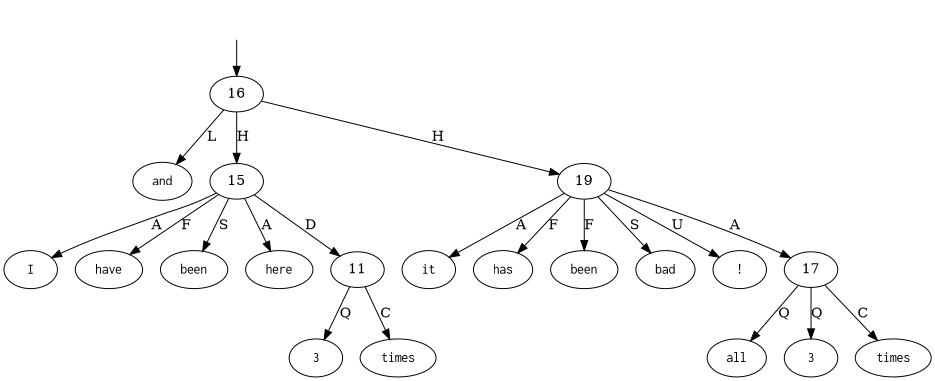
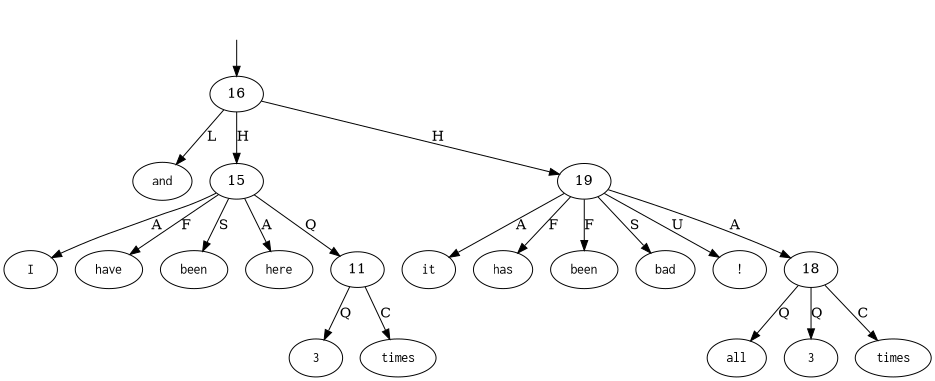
edge "15" -> "11": label "D" -> "Q"
node "17": label "17" -> "18"
